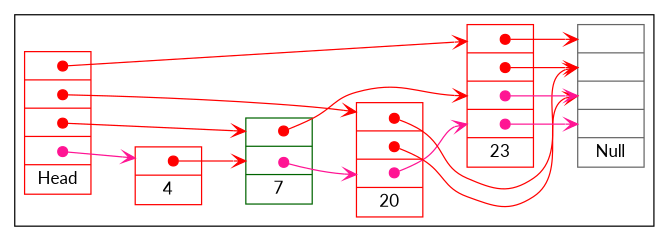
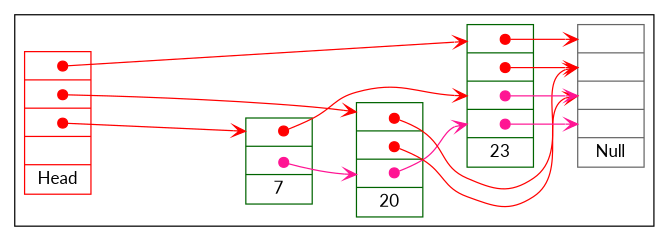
node "23": color red -> darkgreen
node "20": color red -> darkgreen
node "4": removed
